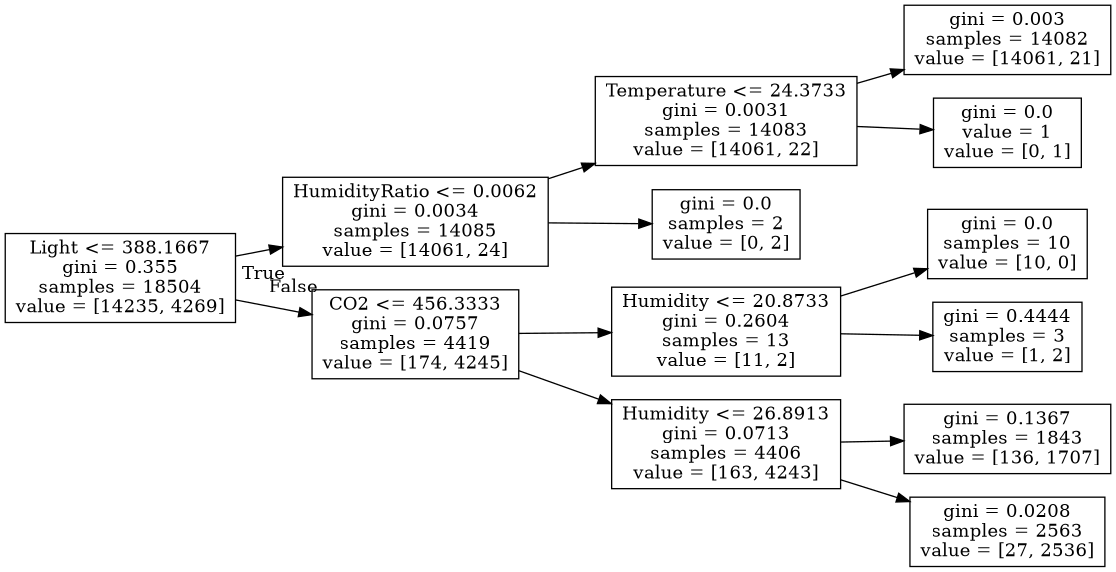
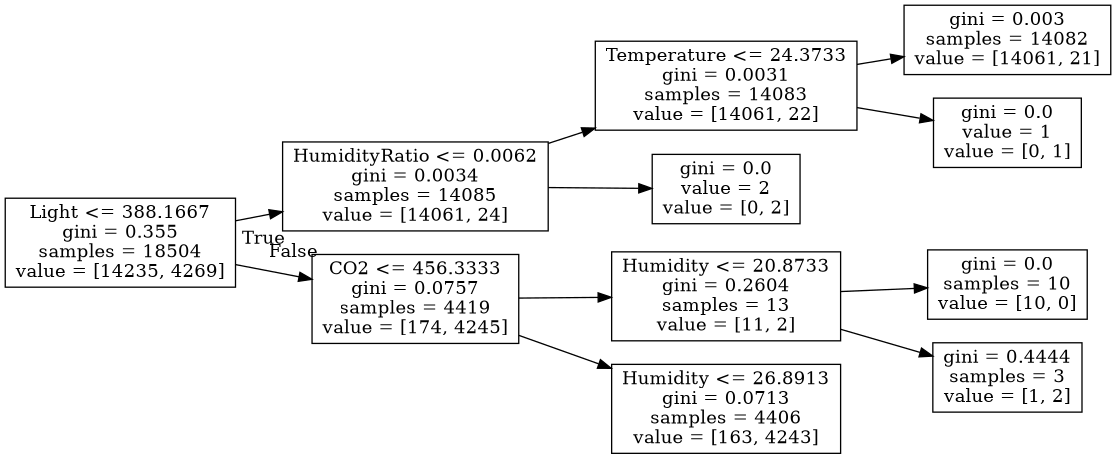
node "gini = 0.0 samples = 2 value = [0, 2]": label "gini = 0.0 samples = 2 value = [0, 2]" -> "gini = 0.0 value = 2 value = [0, 2]"
node "gini = 0.1367 samples = 1843 value = [136, 1707]": removed
node "gini = 0.0208 samples = 2563 value = [27, 2536]": removed
